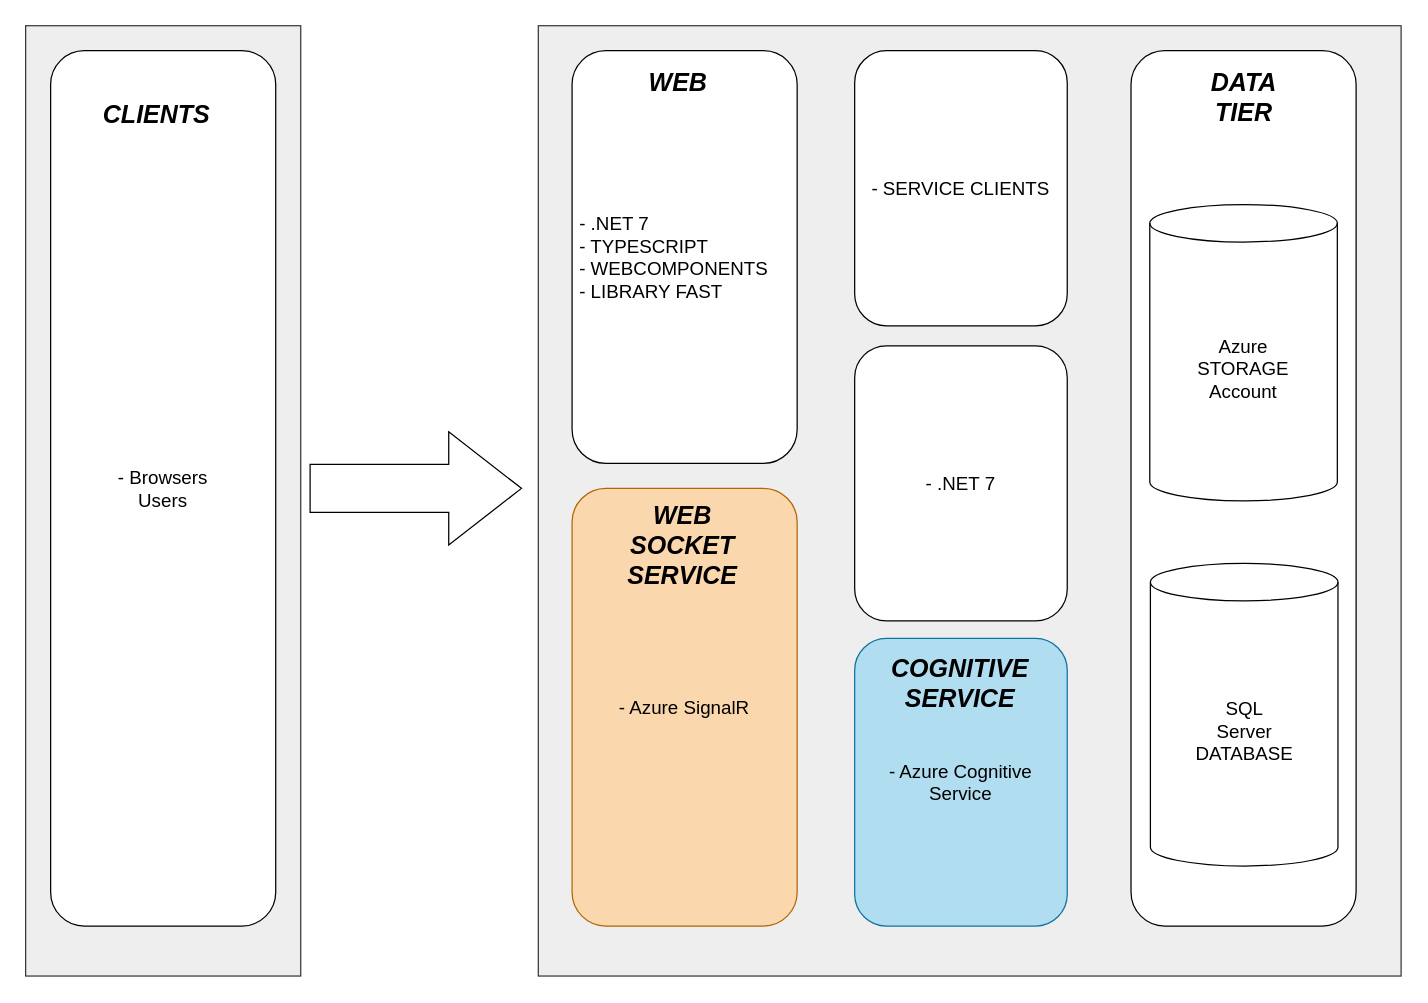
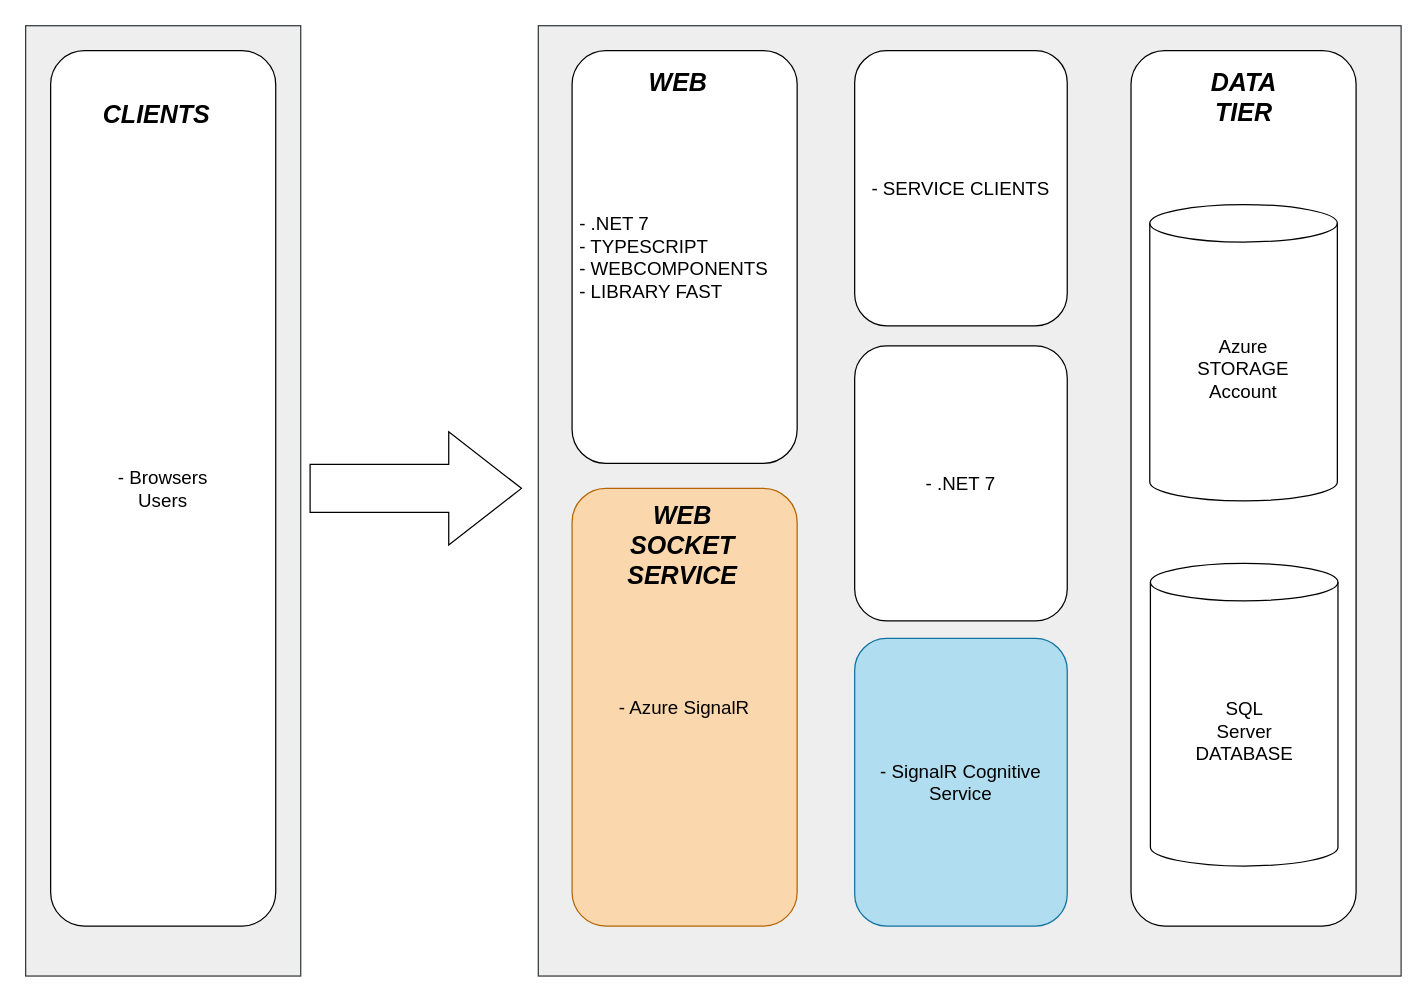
node "COGNITIVE SERVICE": removed
node "- Azure Cognitive Service": label "- Azure Cognitive Service" -> "- SignalR Cognitive Service"
